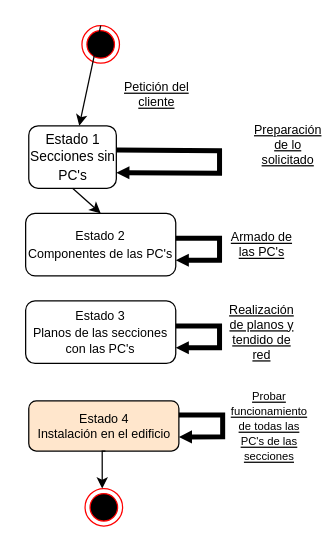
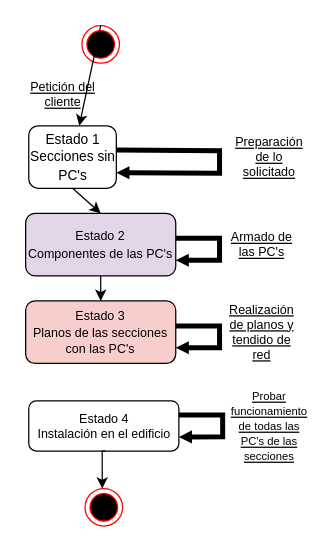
node "Petición del cliente": moved (157, 94) -> (63, 94)
node "Preparación de lo solicitado": moved (288, 144) -> (269, 157)
node "Estado 2 Componentes de las PC's": fillcolor #ffffff -> #e1d5e7
edge "Estado 2 Componentes de las PC's" -> "Estado 3 Planos de las secciones con las PC's": added
node "Estado 3 Planos de las secciones con las PC's": fillcolor #ffffff -> #f8cecc
node "Estado 4 Instalación en el edificio": fillcolor #ffe6cc -> #ffffff
